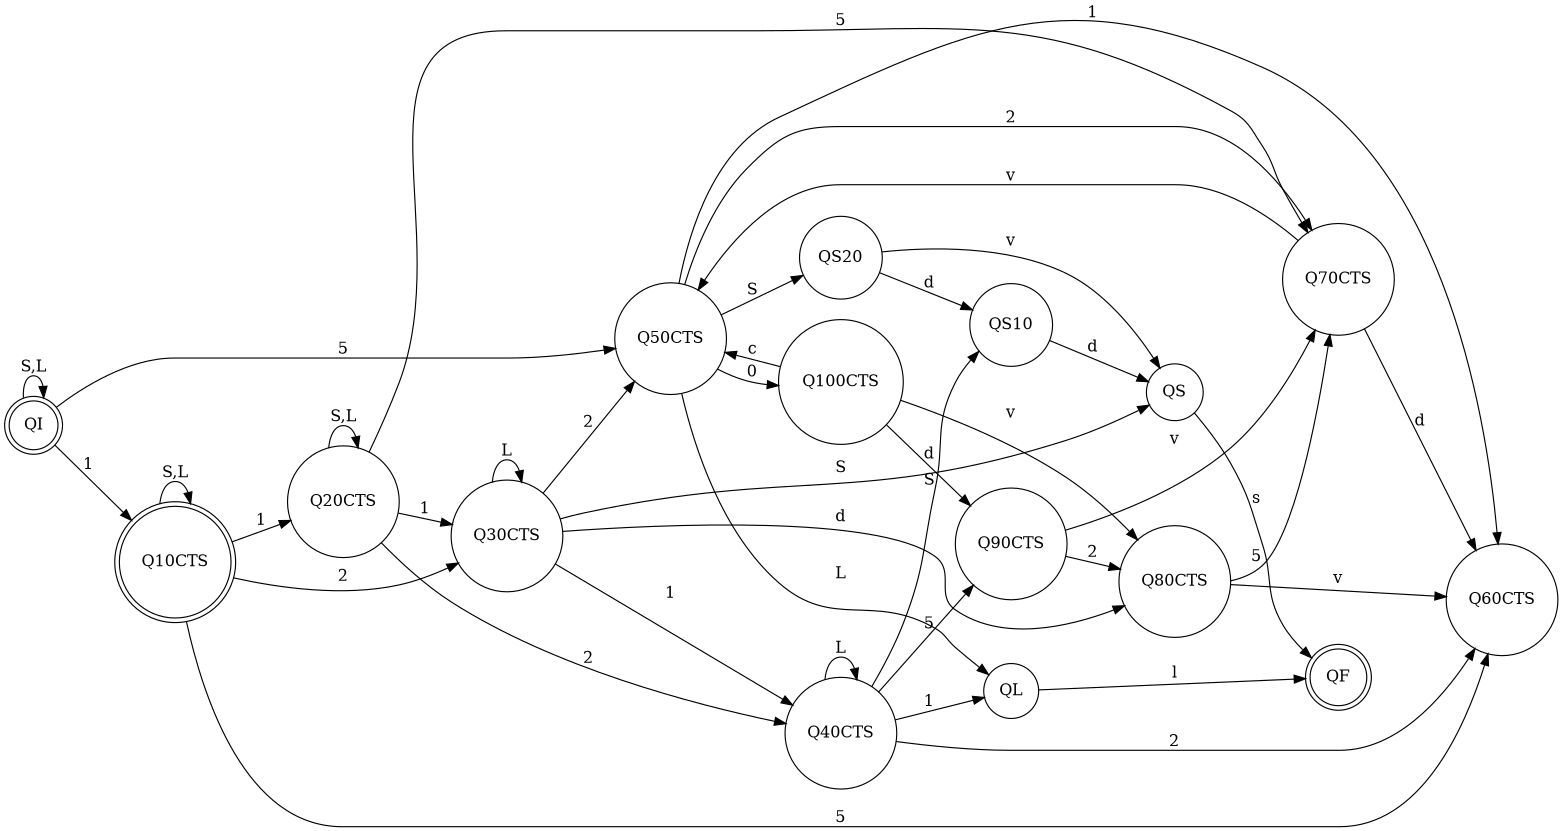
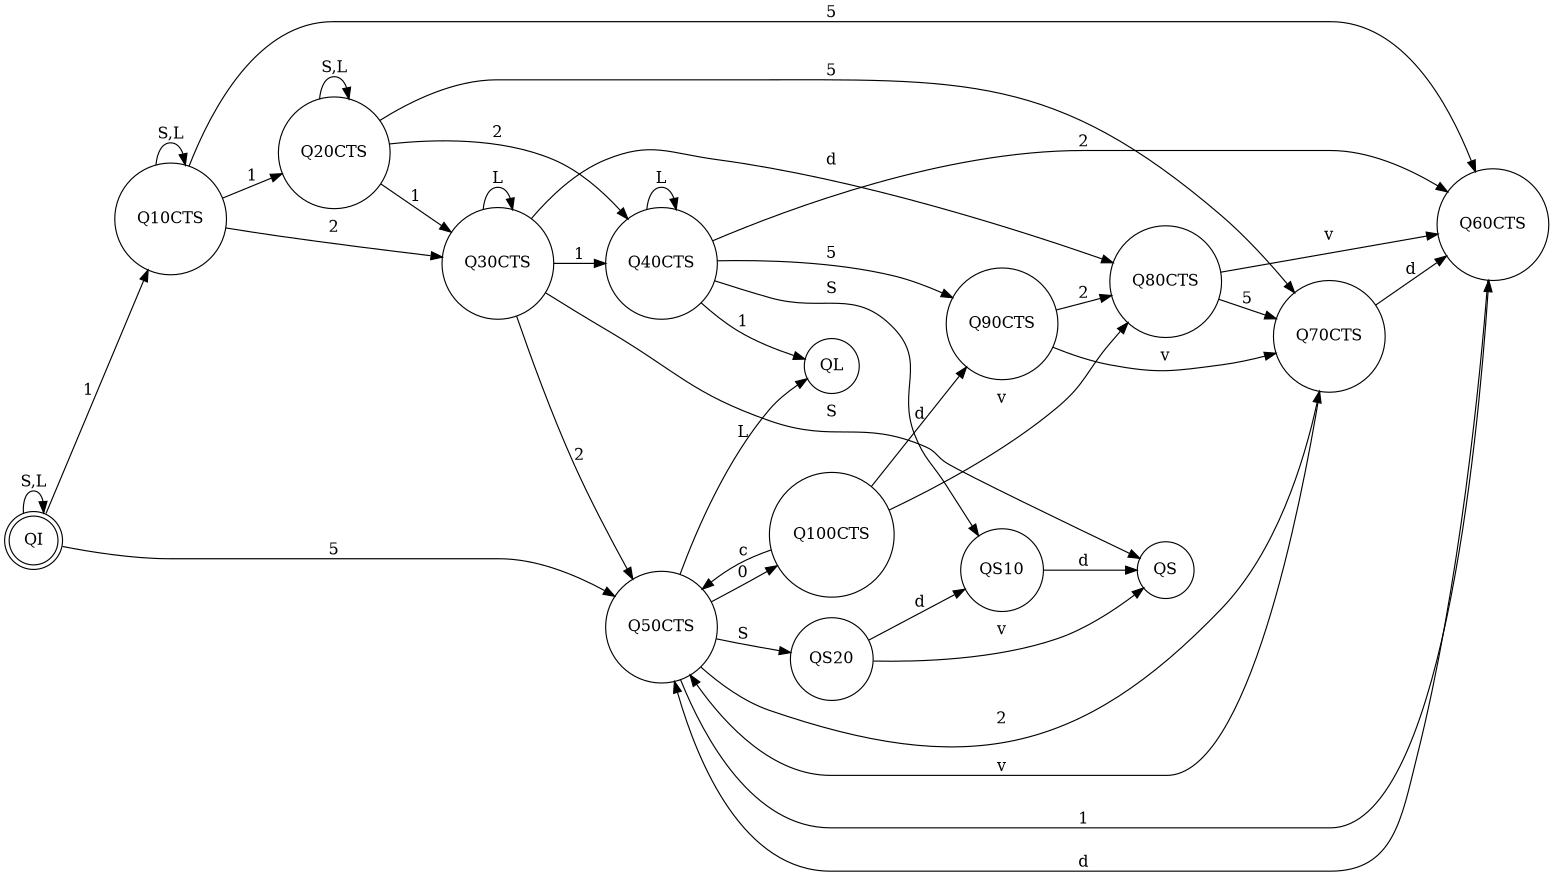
node "Q10CTS": shape doublecircle -> circle
node "QF": removed
edge "Q60CTS" -> "Q50CTS": added, label "d"
